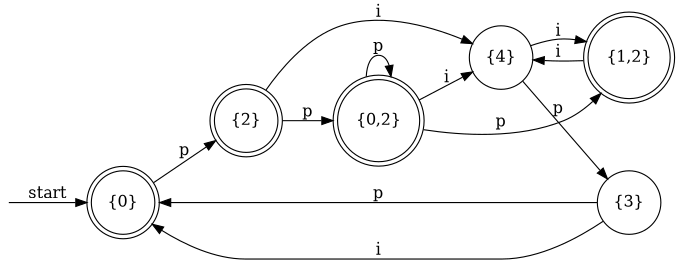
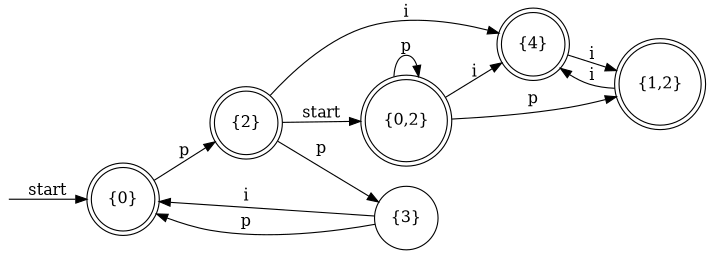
node "{4}": shape circle -> doublecircle
edge "{2}" -> "{0,2}": label "p" -> "start"
edge "{4}" -> "{3}": now "{2}" -> "{3}"
